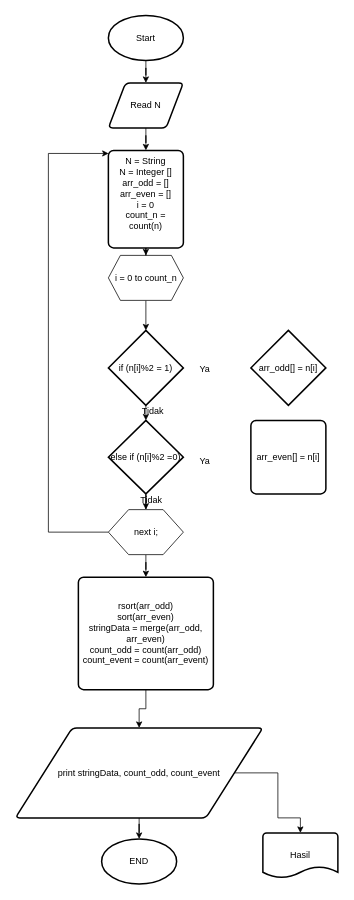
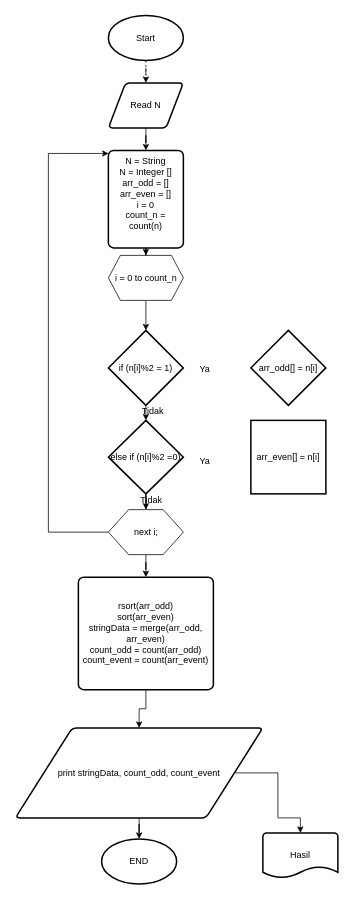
edge "Start" -> "Read N": style solid -> dashed
node "arr_even[] = n[i]": shape rounded rectangle -> rectangle
